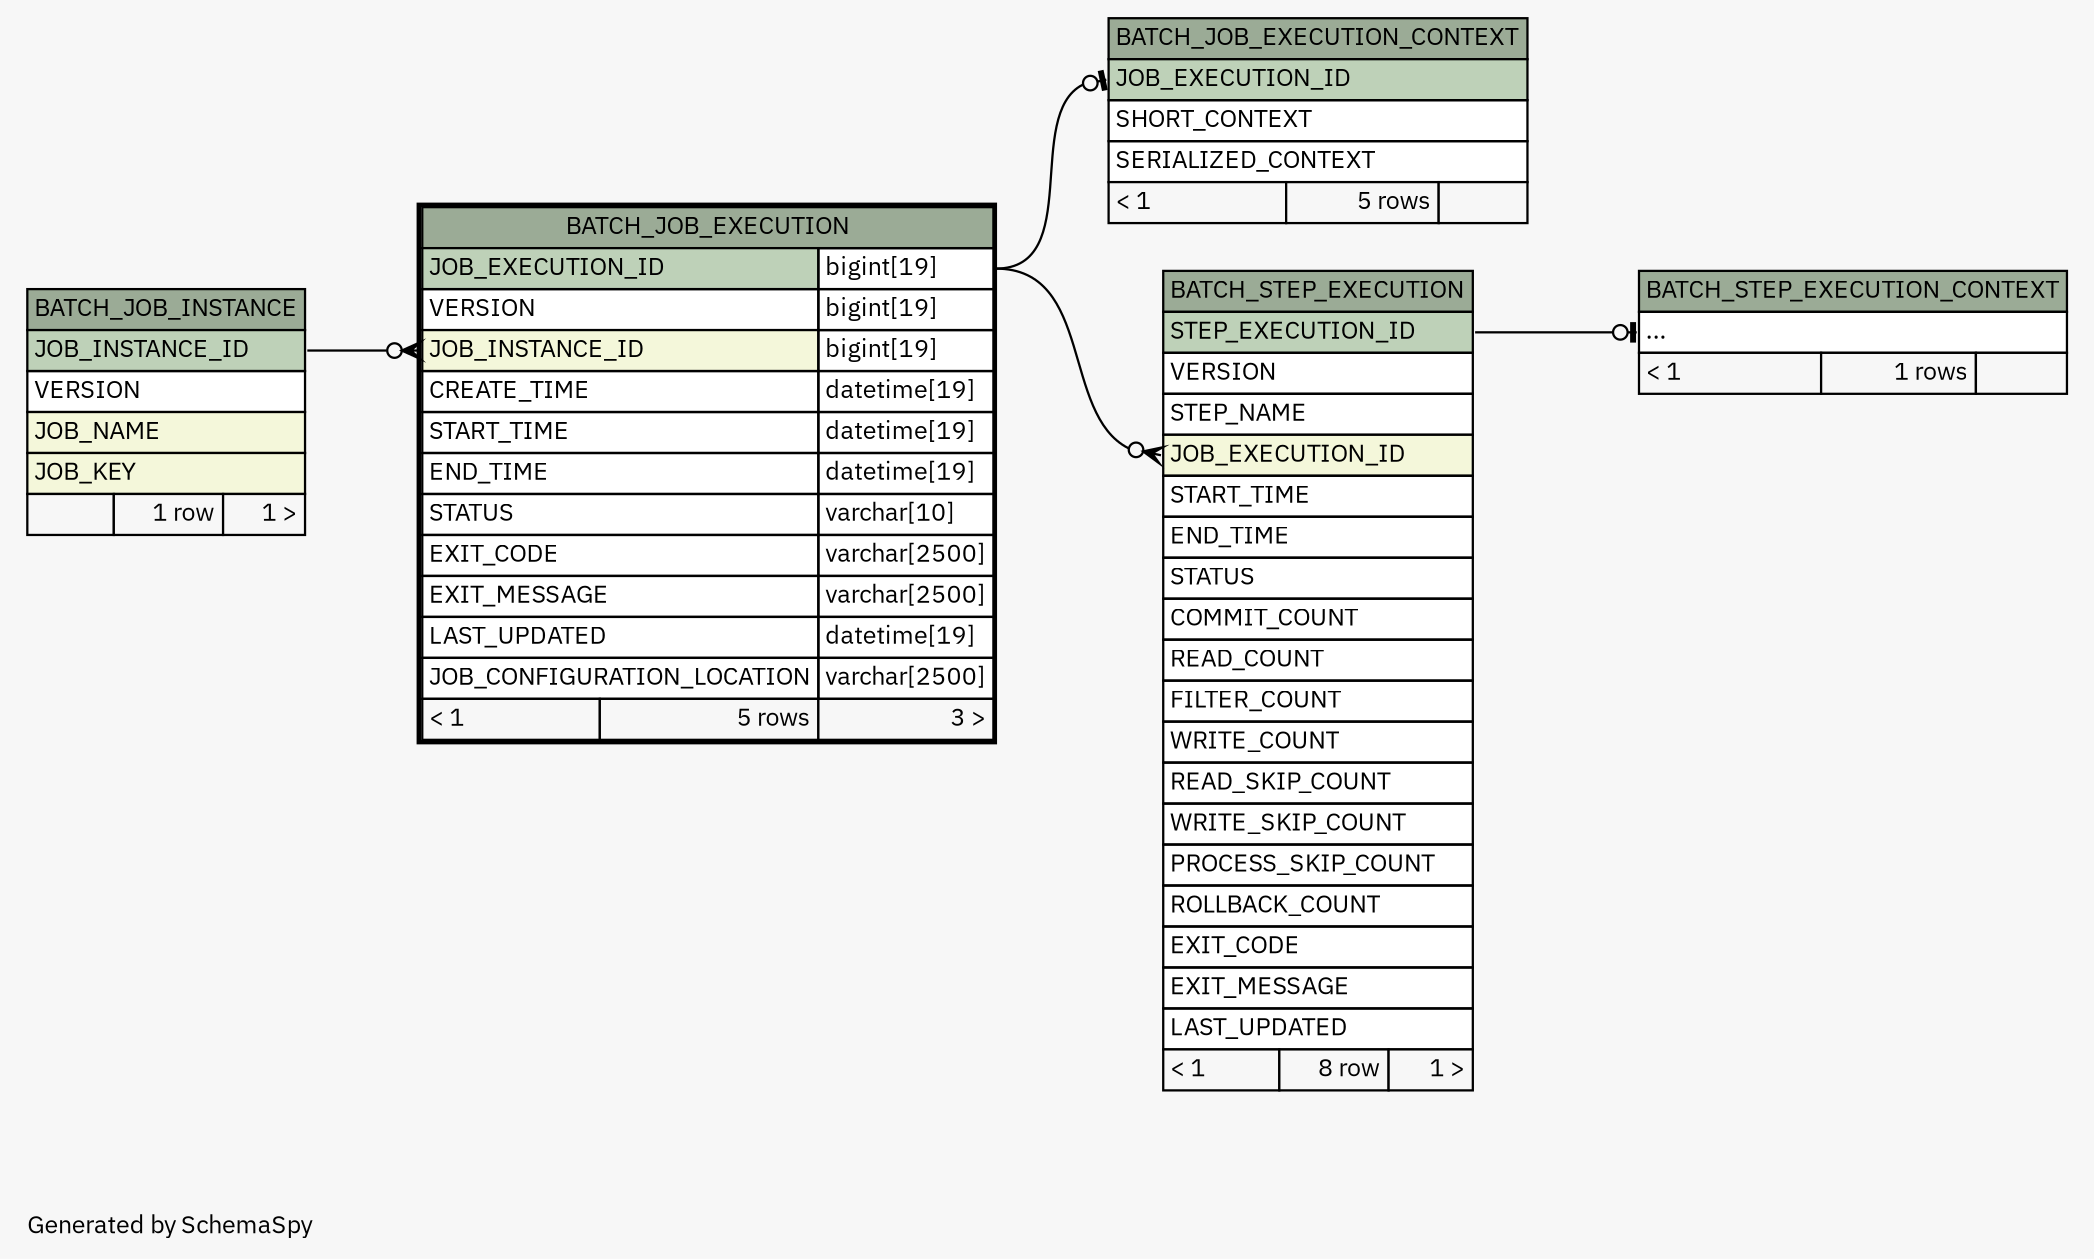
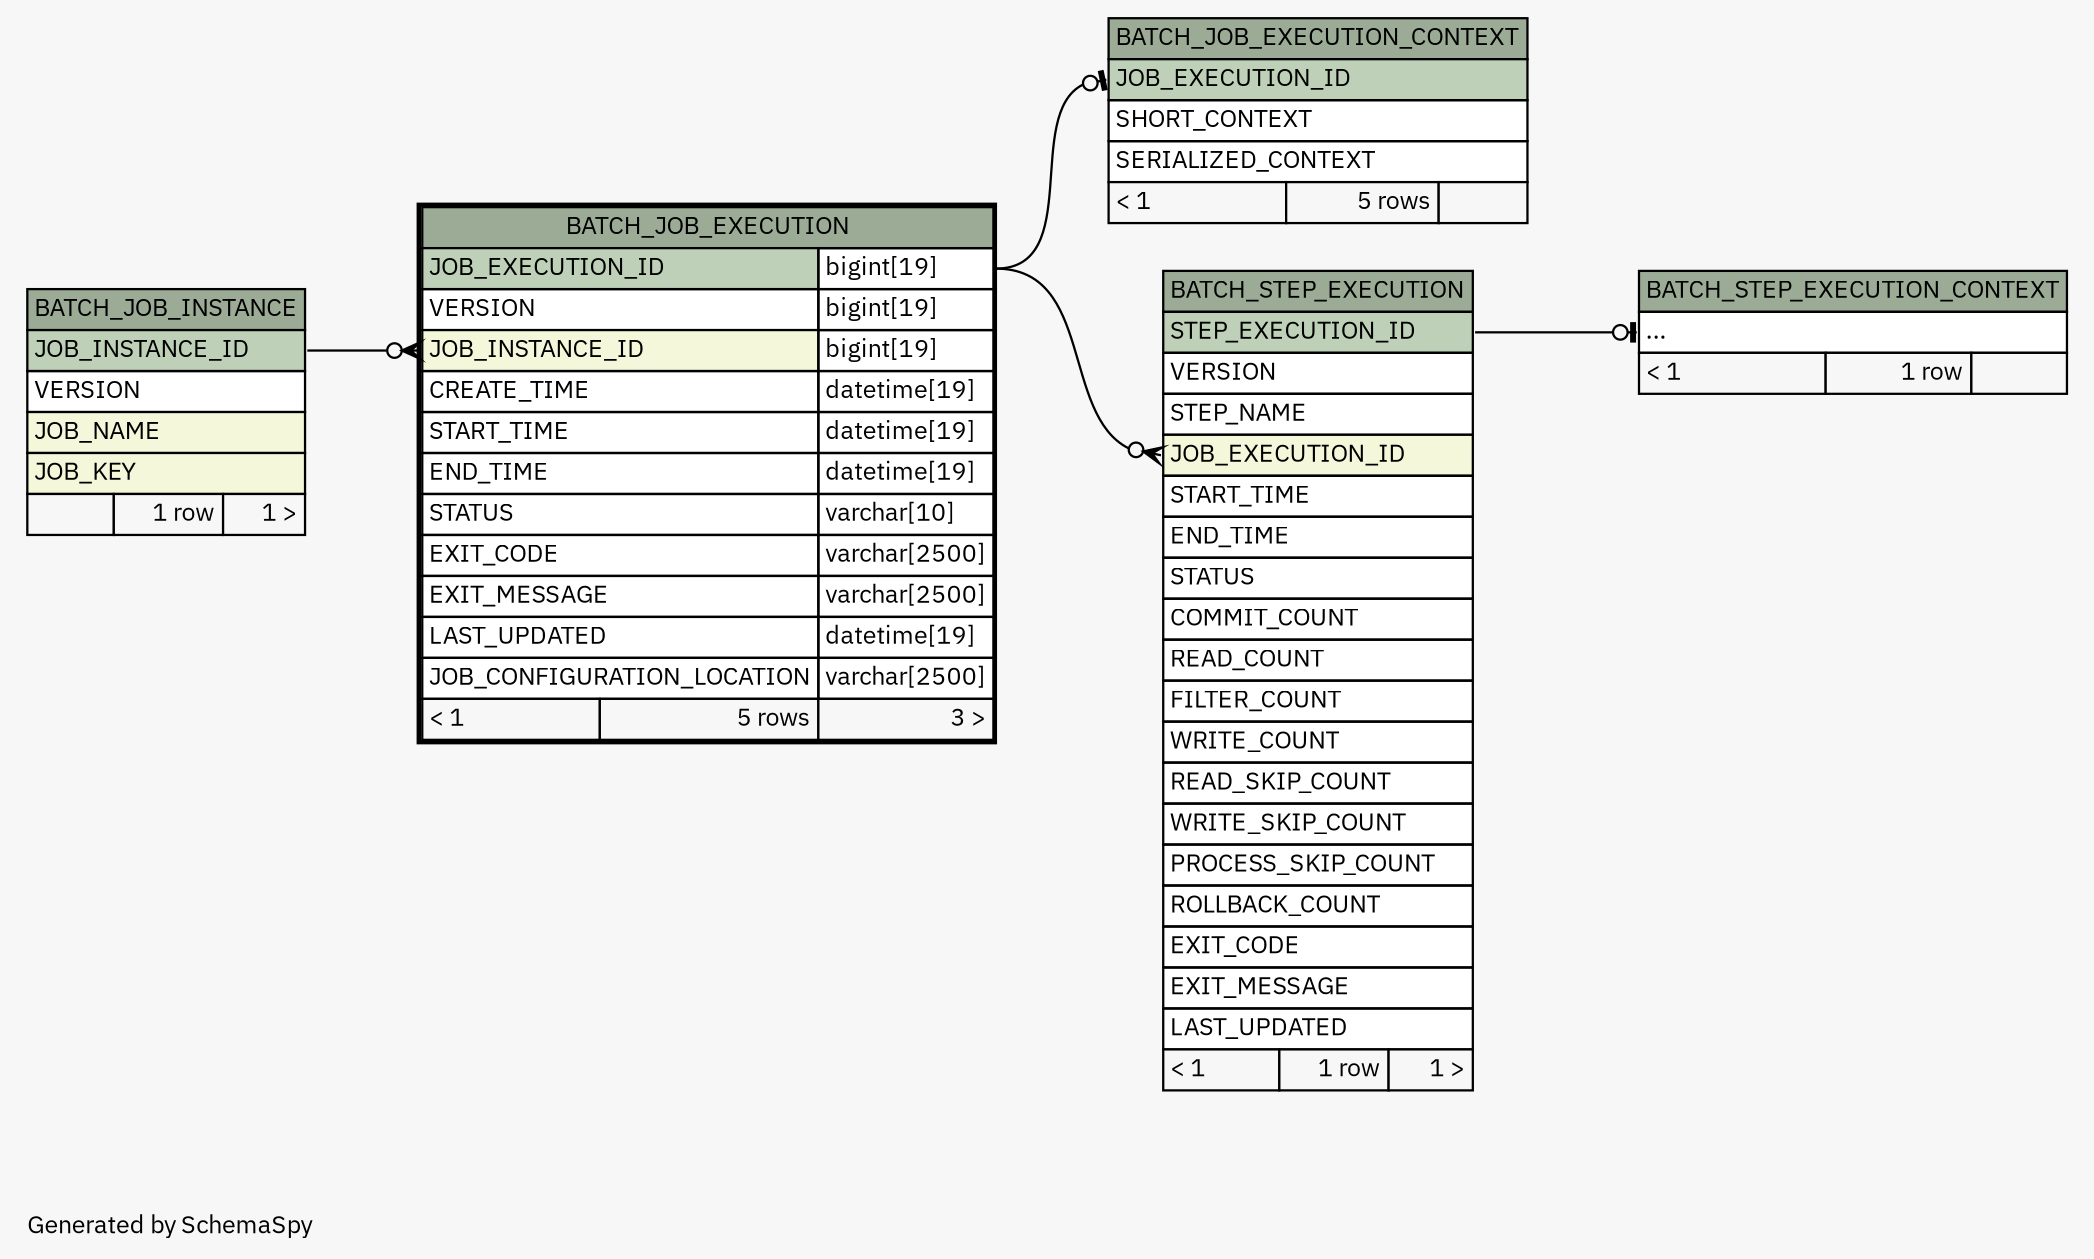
node "BATCH_STEP_EXECUTION_CONTEXT": text "1 rows" -> "1 row"
node "BATCH_STEP_EXECUTION": text "8 row" -> "1 row"
